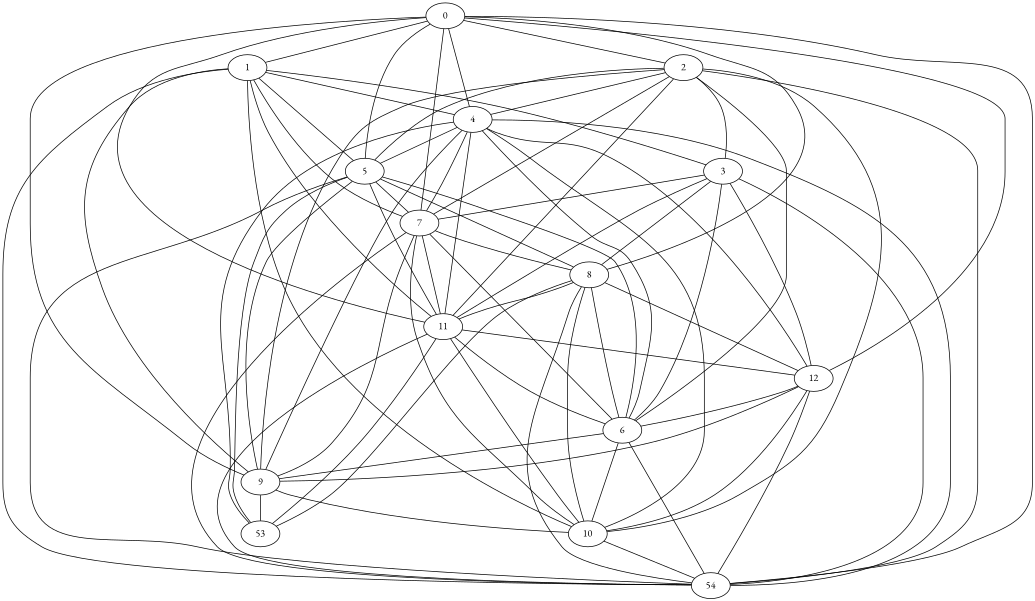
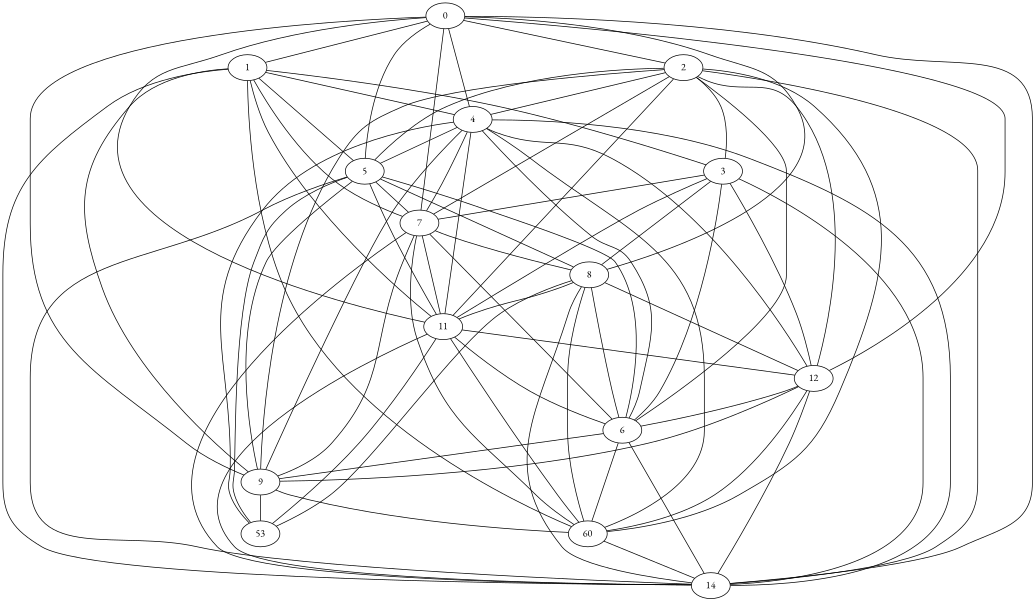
edge "2" -- "12": added
node "10": label "10" -> "60"
node "54": label "54" -> "14"
